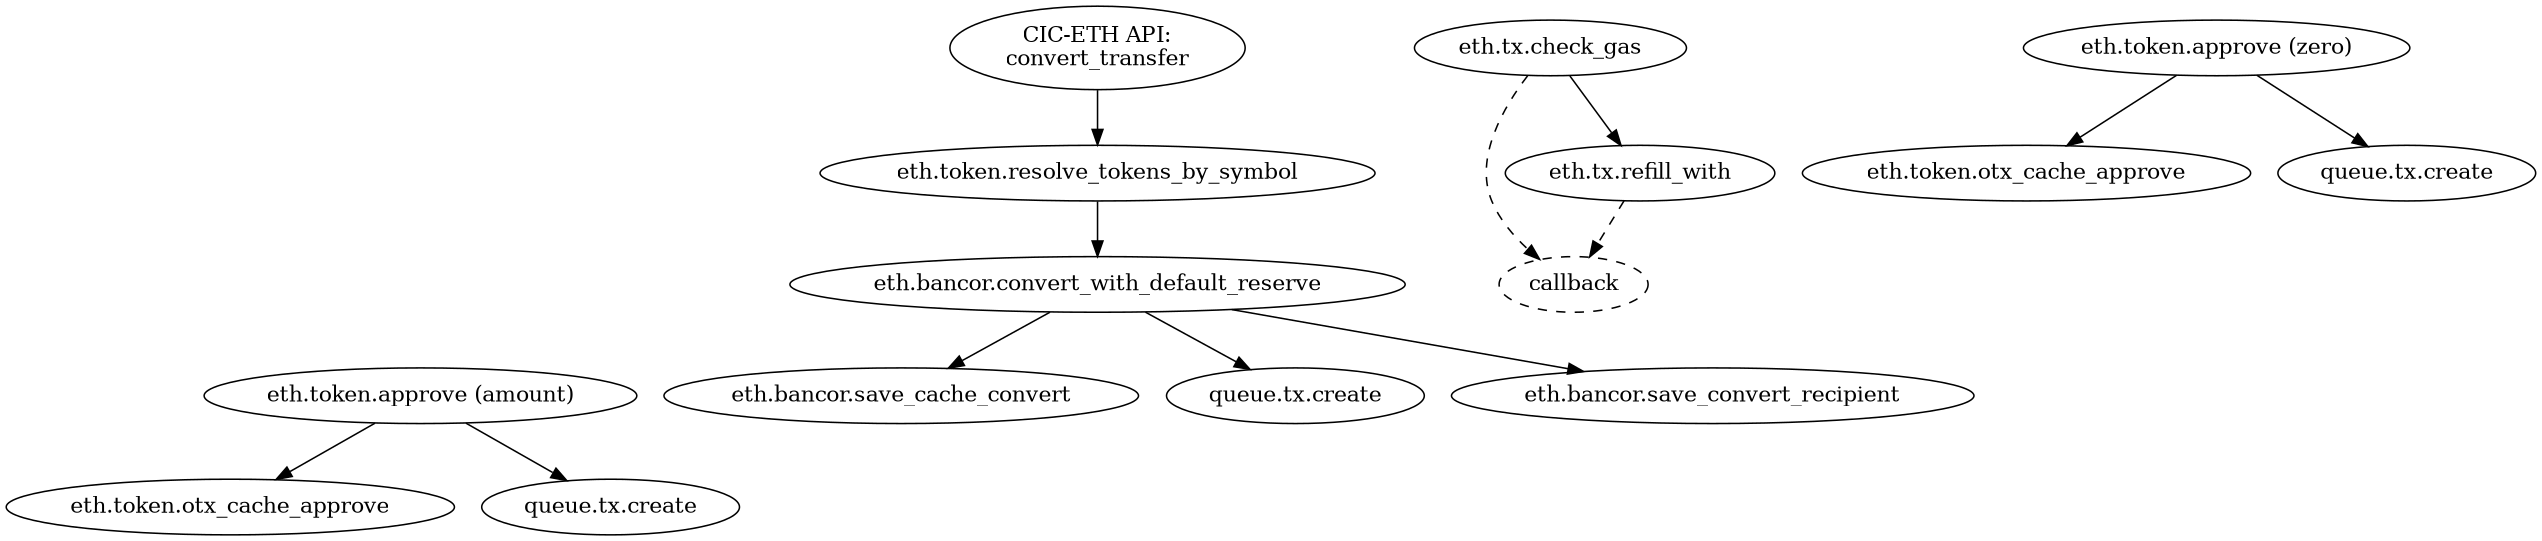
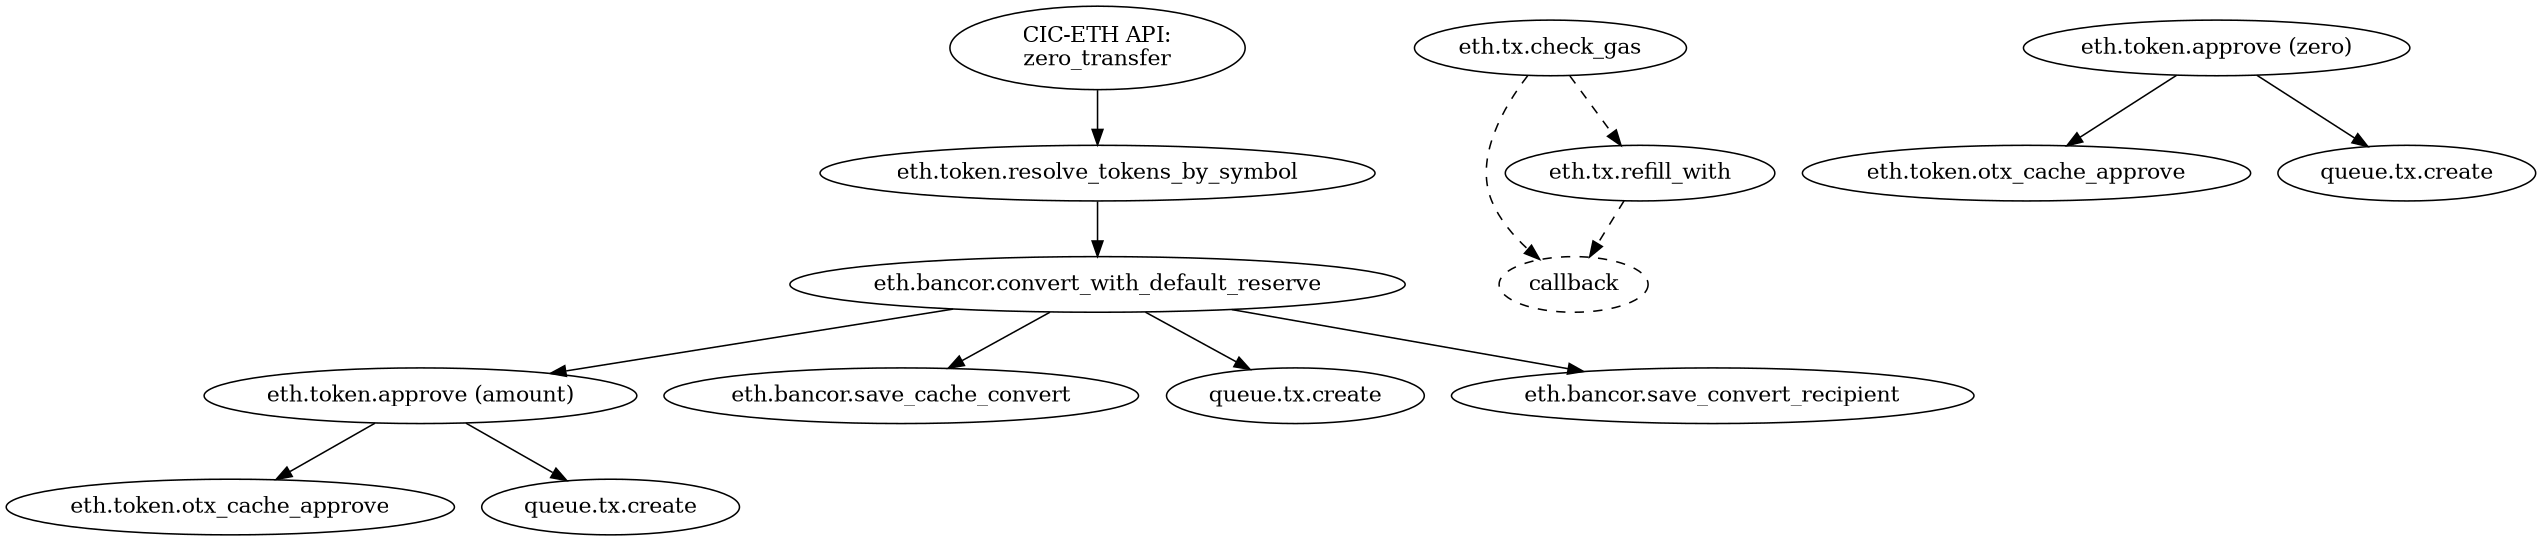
node "CIC-ETH API: convert_transfer": label "CIC-ETH API: convert_transfer" -> "CIC-ETH API: zero_transfer"
edge "eth.tx.check_gas" -> "eth.tx.refill_with": style solid -> dashed
edge "eth.bancor.convert_with_default_reserve" -> "eth.token.approve (amount)": added
